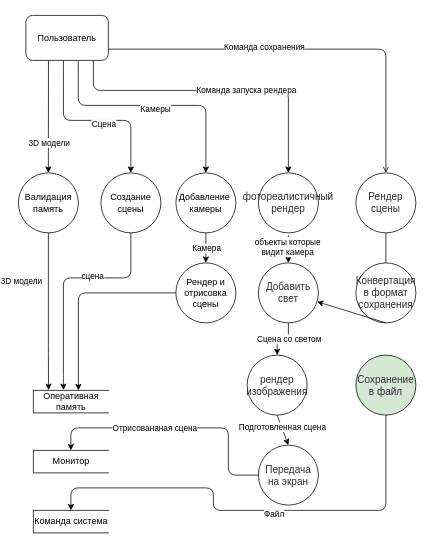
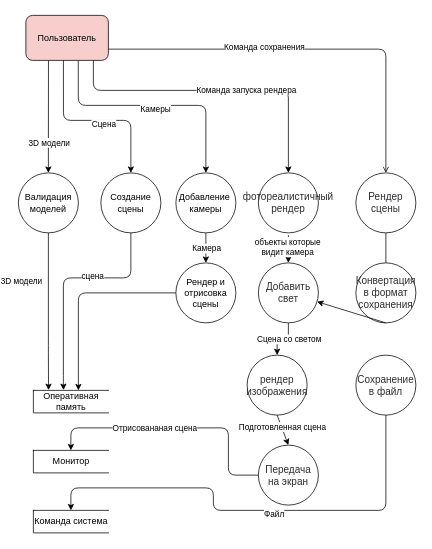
node "Пользователь": fillcolor #ffffff -> #f8cecc
node "Валидация память": label "Валидация память" -> "Валидация моделей"
node "Сохранение в файл": fillcolor #d5e8d4 -> #ffffff
